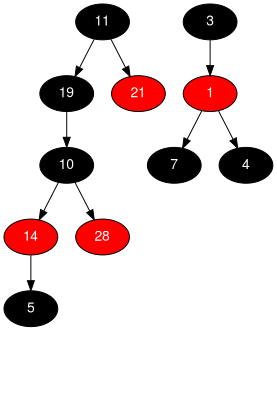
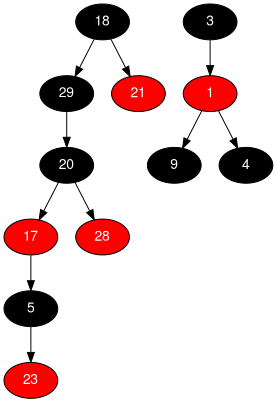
node "11": label "11" -> "18"
node "19": label "19" -> "29"
node "10": label "10" -> "20"
node "7": label "7" -> "9"
node "14": label "14" -> "17"
node "23": added
